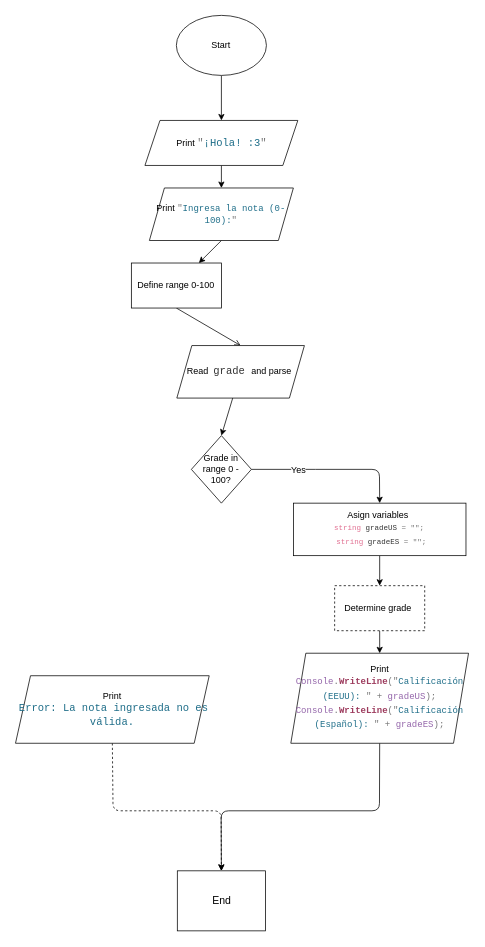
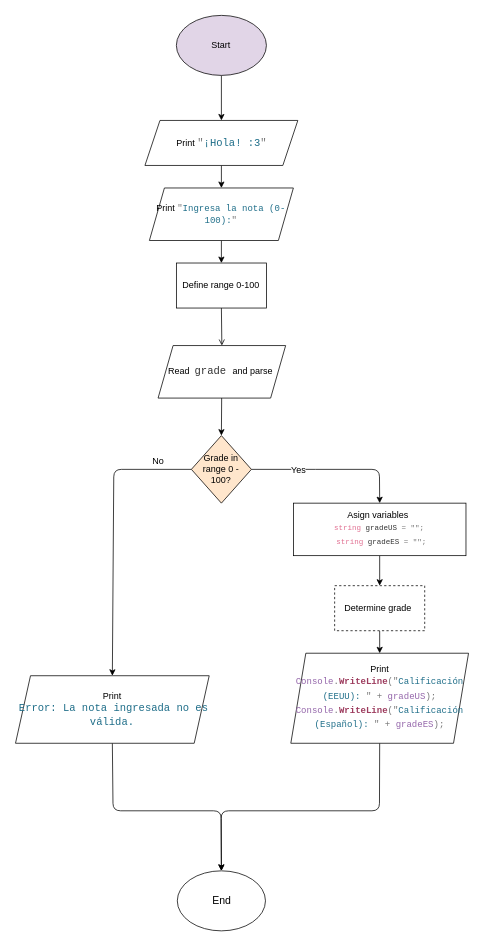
node "Start": fillcolor #ffffff -> #e1d5e7
node "Define range 0-100": moved (176, 285) -> (221, 285)
node "Read grade and parse": moved (240, 372) -> (222, 372)
node "Grade in range 0 - 100?": fillcolor #ffffff -> #ffe6cc
edge "Grade in range 0 - 100?" -> "Print Error: La nota ingresada no es válida.": added, label "No"
edge "Print Error: La nota ingresada no es válida." -> "End": style dashed -> solid
node "End": shape rectangle -> ellipse
